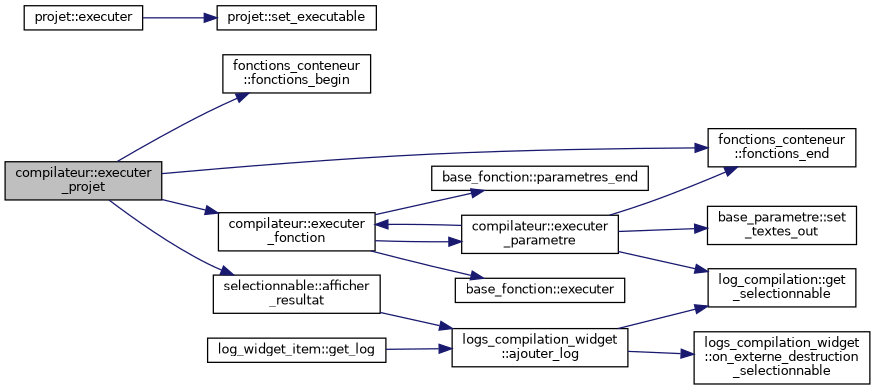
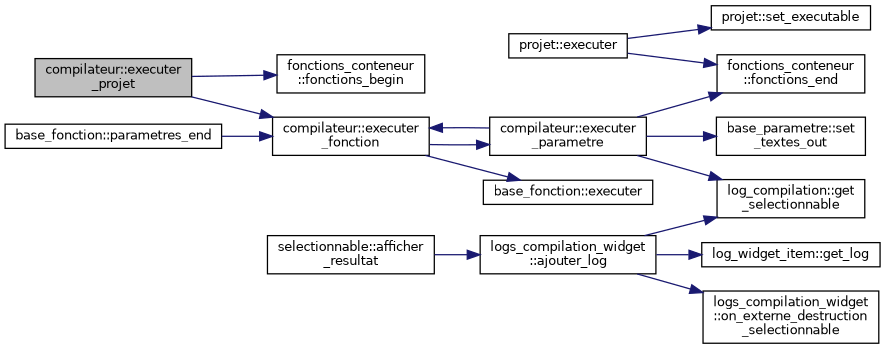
edge "compilateur::executer _projet" -> "fonctions_conteneur ::fonctions_end": now "projet::executer" -> "fonctions_conteneur ::fonctions_end"
edge "compilateur::executer _fonction" -> "base_fonction::parametres_end": reversed
edge "compilateur::executer _projet" -> "selectionnable::afficher _resultat": removed
edge "log_widget_item::get_log" -> "logs_compilation_widget ::ajouter_log": reversed
